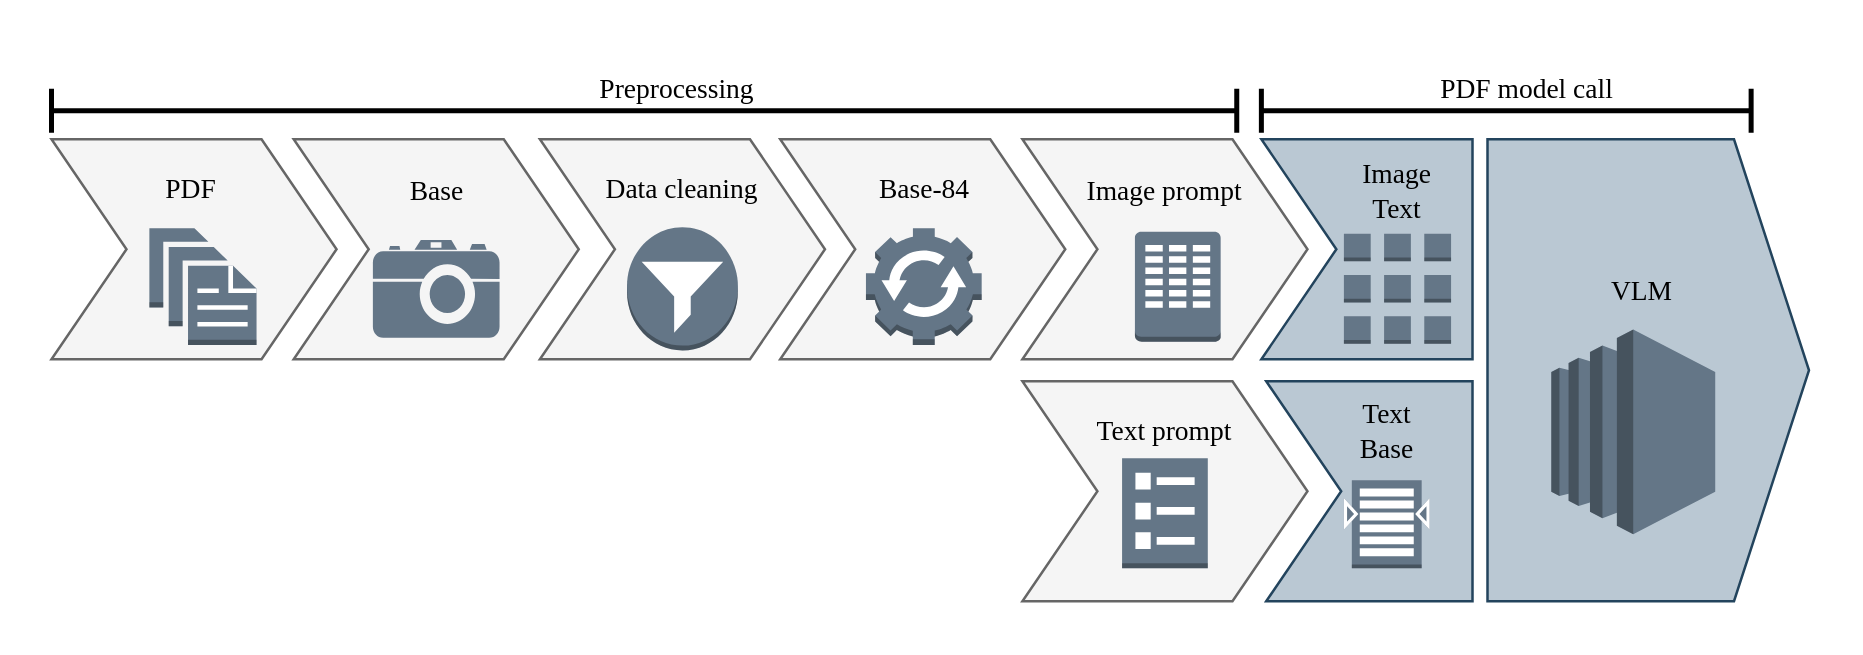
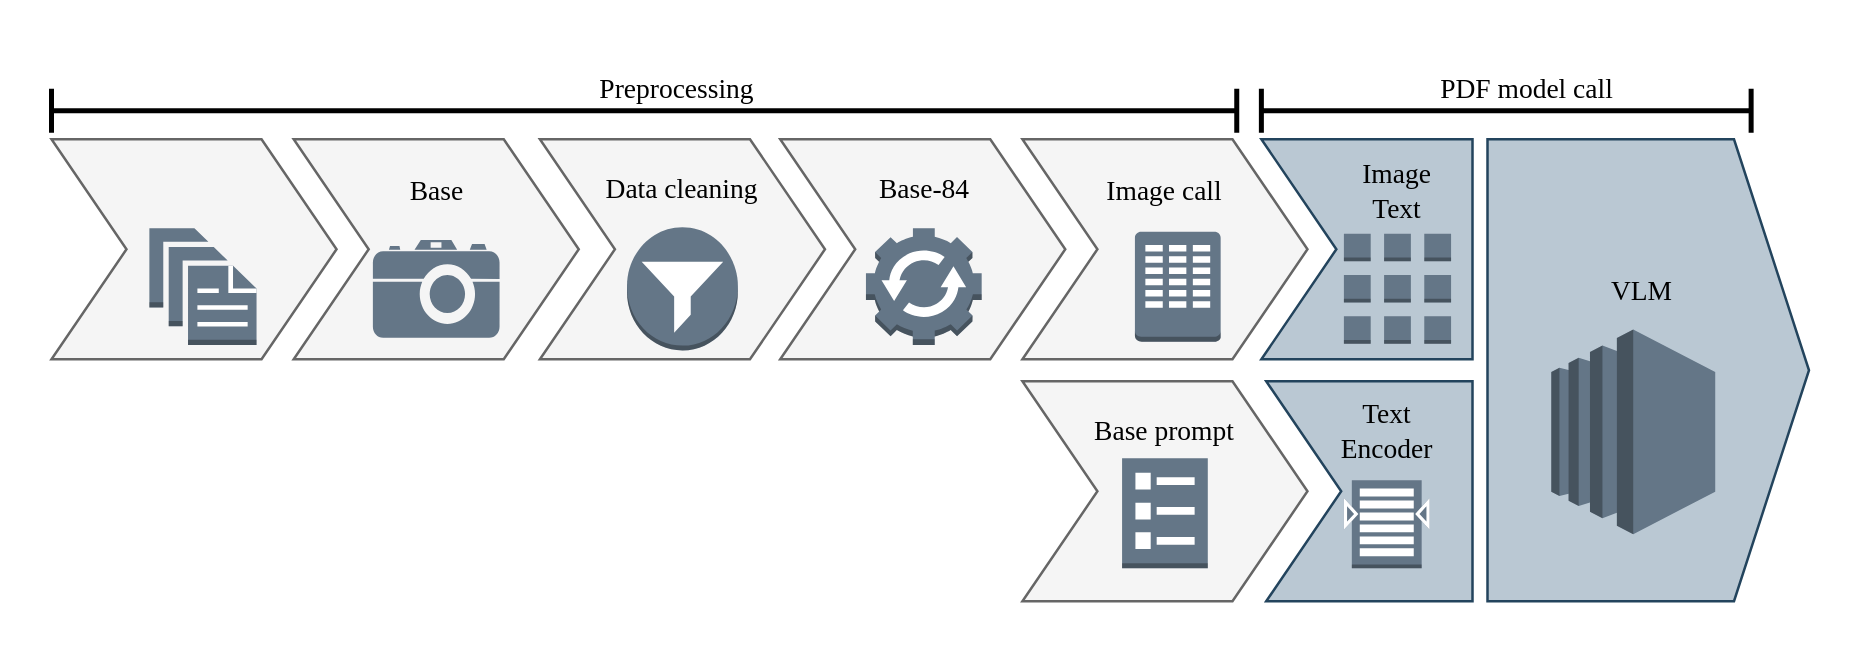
node "PDF": removed
node "Image prompt": label "Image prompt" -> "Image call"
node "Text prompt": label "Text prompt" -> "Base prompt"
node "Text Base": label "Text Base" -> "Text Encoder"
